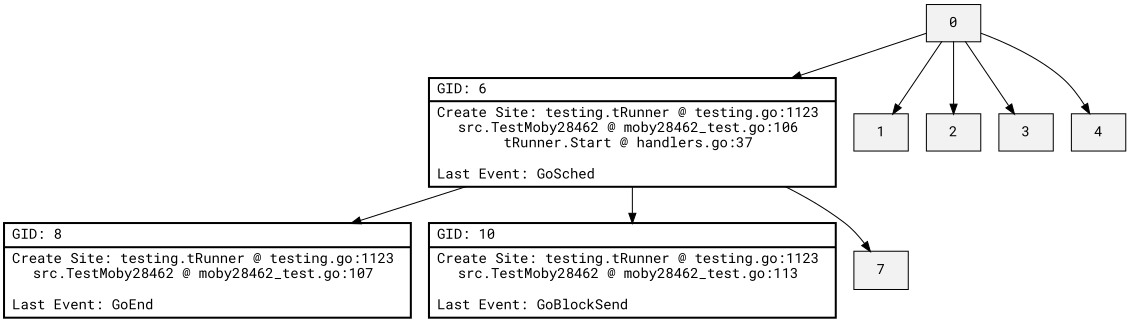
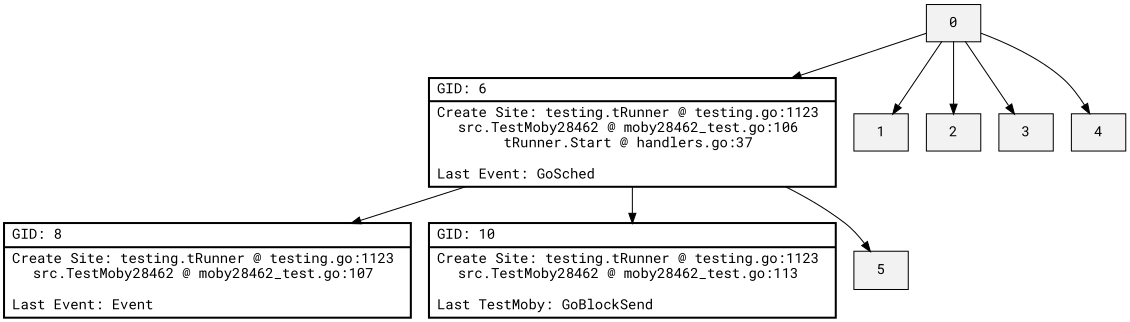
node "7": label "7" -> "5"
node "GID: 8": text "Last Event: GoEnd" -> "Last Event: Event"
node "GID: 10": text "Last Event: GoBlockSend" -> "Last TestMoby: GoBlockSend"
